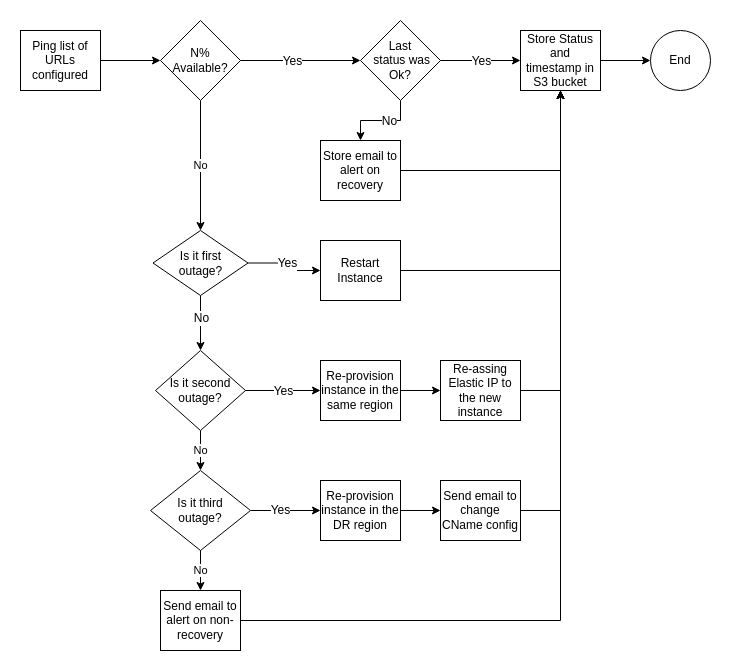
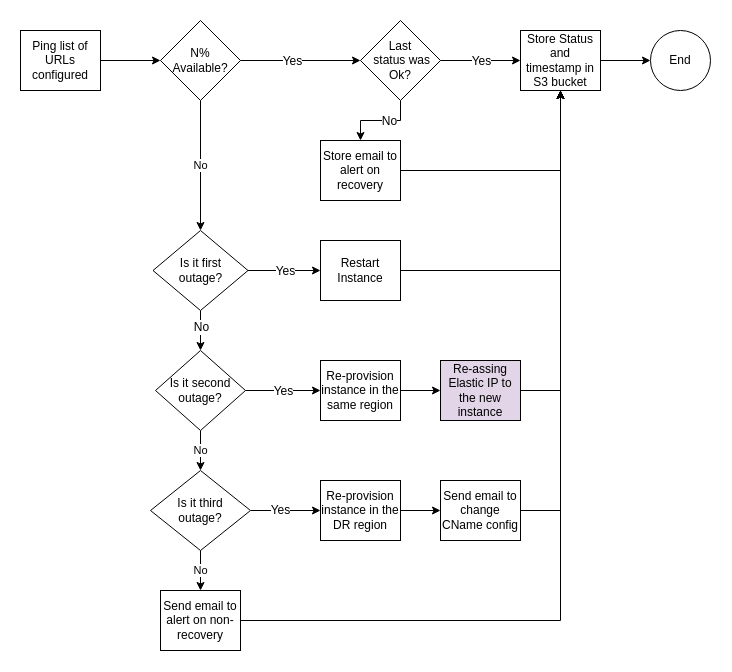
node "Is it first outage?": size 95x65 -> 95x80
node "Re-assing Elastic IP to the new instance": fillcolor #ffffff -> #e1d5e7
